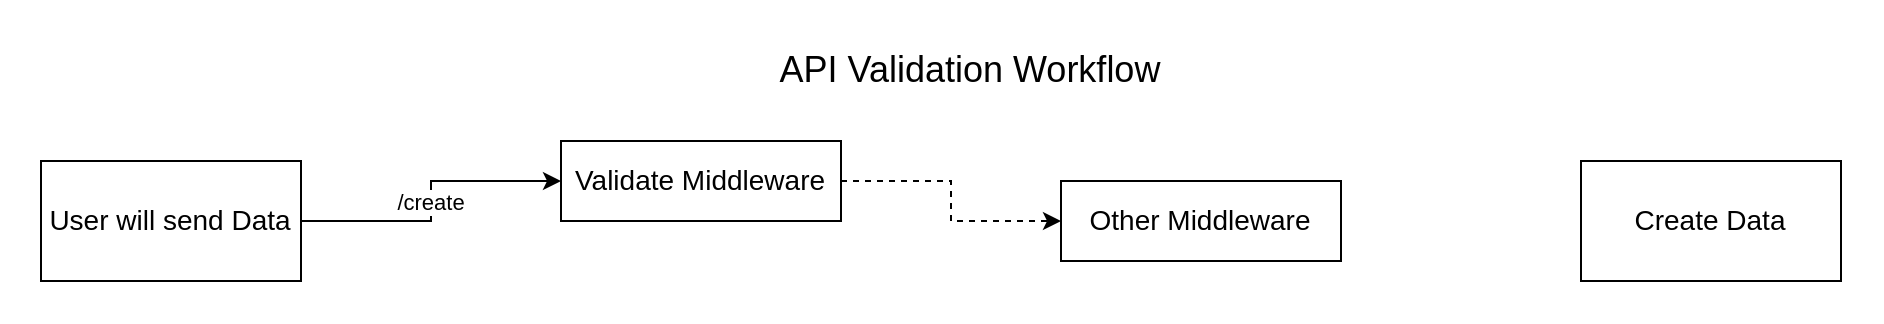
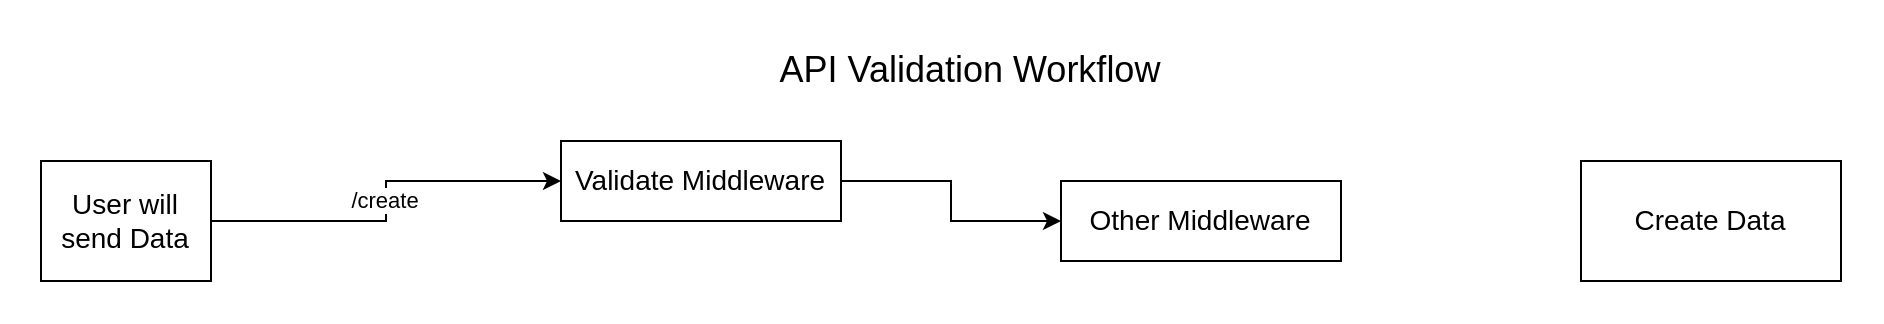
edge "Validate Middleware" -> "Other Middleware": style dashed -> solid
node "User will send Data": size 260x120 -> 170x120
